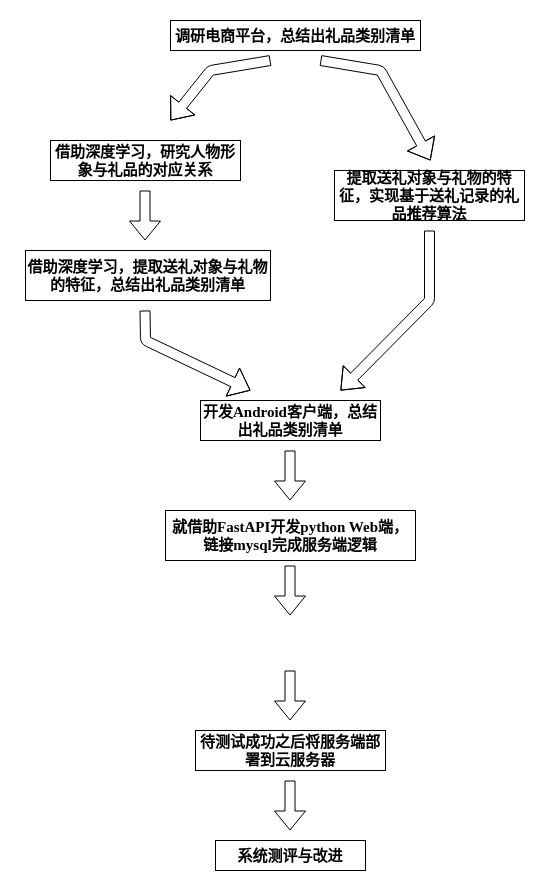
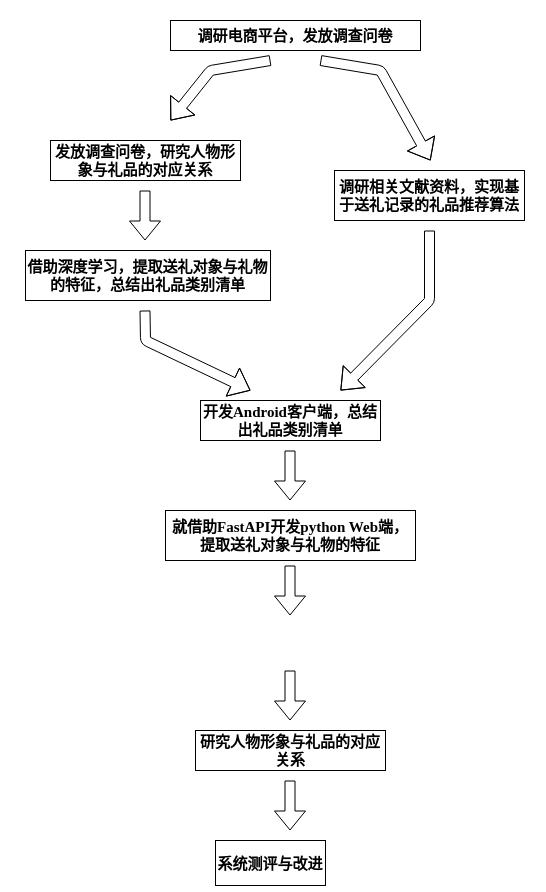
node "调研电商平台，总结出礼品类别清单": label "调研电商平台，总结出礼品类别清单" -> "调研电商平台，发放调查问卷"
node "借助深度学习，研究人物形象与礼品的对应关系": label "借助深度学习，研究人物形象与礼品的对应关系" -> "发放调查问卷，研究人物形象与礼品的对应关系"
node "提取送礼对象与礼物的特征，实现基于送礼记录的礼品推荐算法": label "提取送礼对象与礼物的特征，实现基于送礼记录的礼品推荐算法" -> "调研相关文献资料，实现基于送礼记录的礼品推荐算法"
node "就借助FastAPI开发python Web端，链接mysql完成服务端逻辑": label "就借助FastAPI开发python Web端，链接mysql完成服务端逻辑" -> "就借助FastAPI开发python Web端，提取送礼对象与礼物的特征"
node "待测试成功之后将服务端部署到云服务器": label "待测试成功之后将服务端部署到云服务器" -> "研究人物形象与礼品的对应关系"
node "系统测评与改进": size 150x30 -> 110x45
